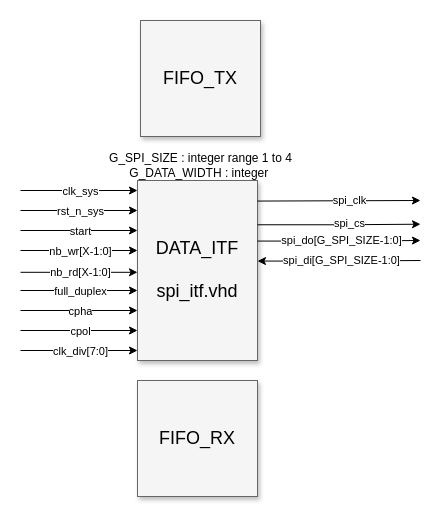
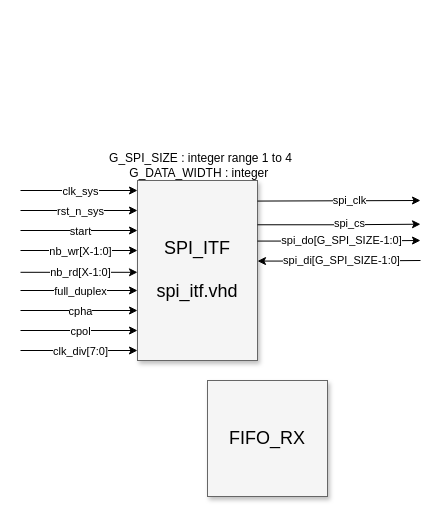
node "FIFO_TX": removed
node "DATA_ITF spi_itf.vhd": label "DATA_ITF spi_itf.vhd" -> "SPI_ITF spi_itf.vhd"
node "FIFO_RX": moved (198, 439) -> (268, 439)
